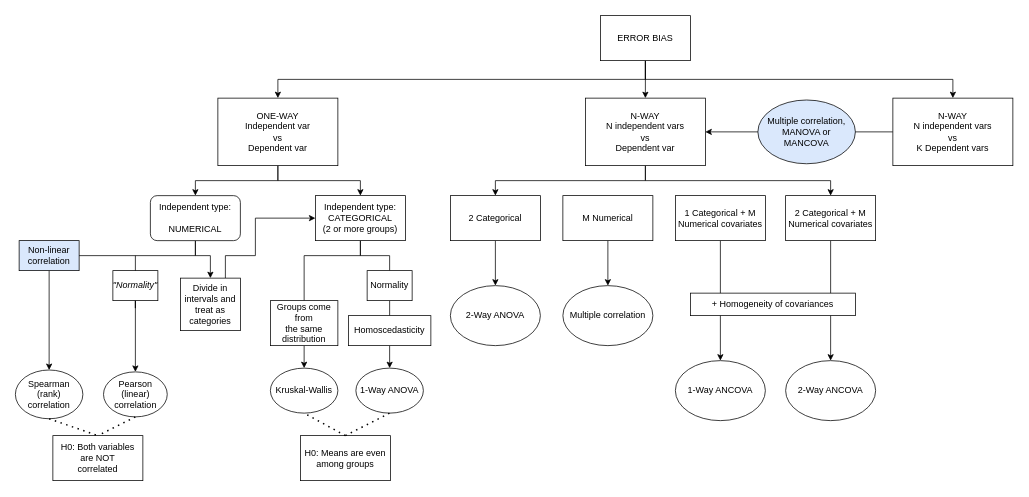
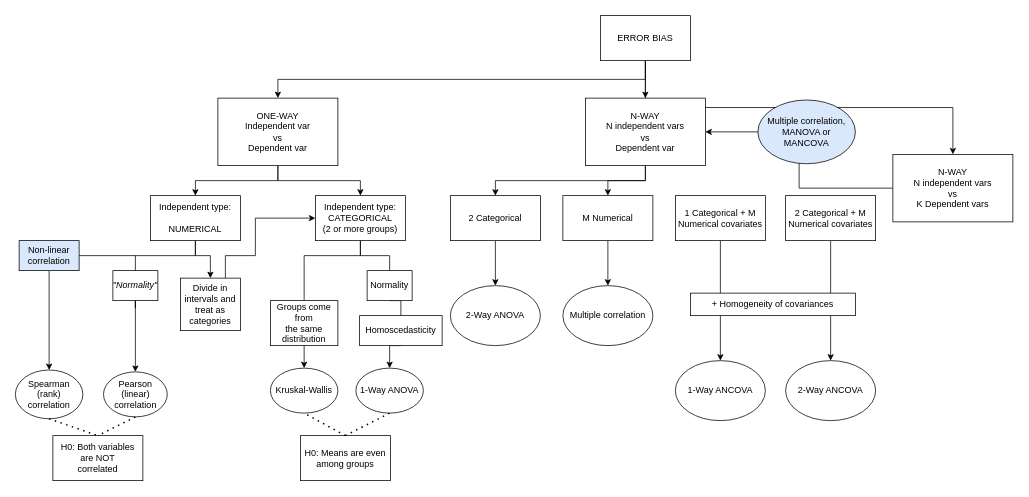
node "N-WAY N independent vars vs K Dependent vars": moved (953, 132) -> (953, 188)
edge "N-WAY N independent vars vs Dependent var" -> "2 Categorical + M Numerical covariates": now "N-WAY N independent vars vs Dependent var" -> "M Numerical"
node "Independent type: NUMERICAL": shape rounded rectangle -> rectangle
node "Homoscedasticity": moved (390, 330) -> (401, 330)
